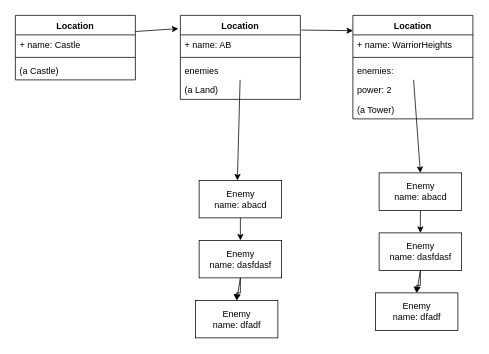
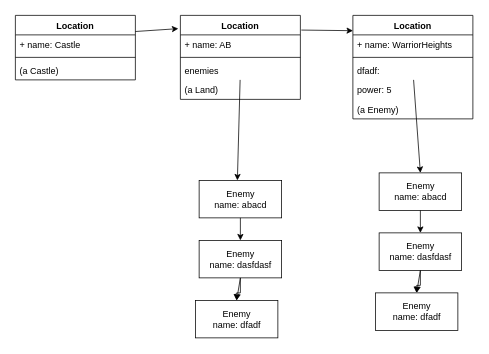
node "enemies:": label "enemies:" -> "dfadf:"
node "power: 2": label "power: 2" -> "power: 5"
node "(a Tower)": label "(a Tower)" -> "(a Enemy)"
